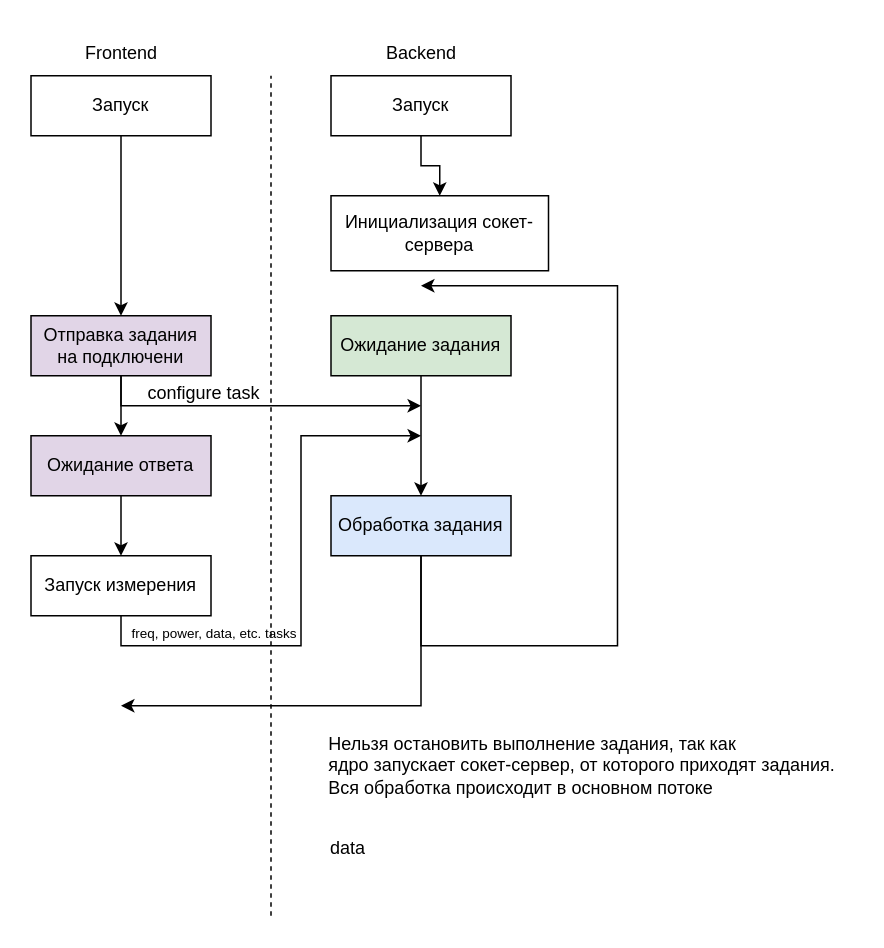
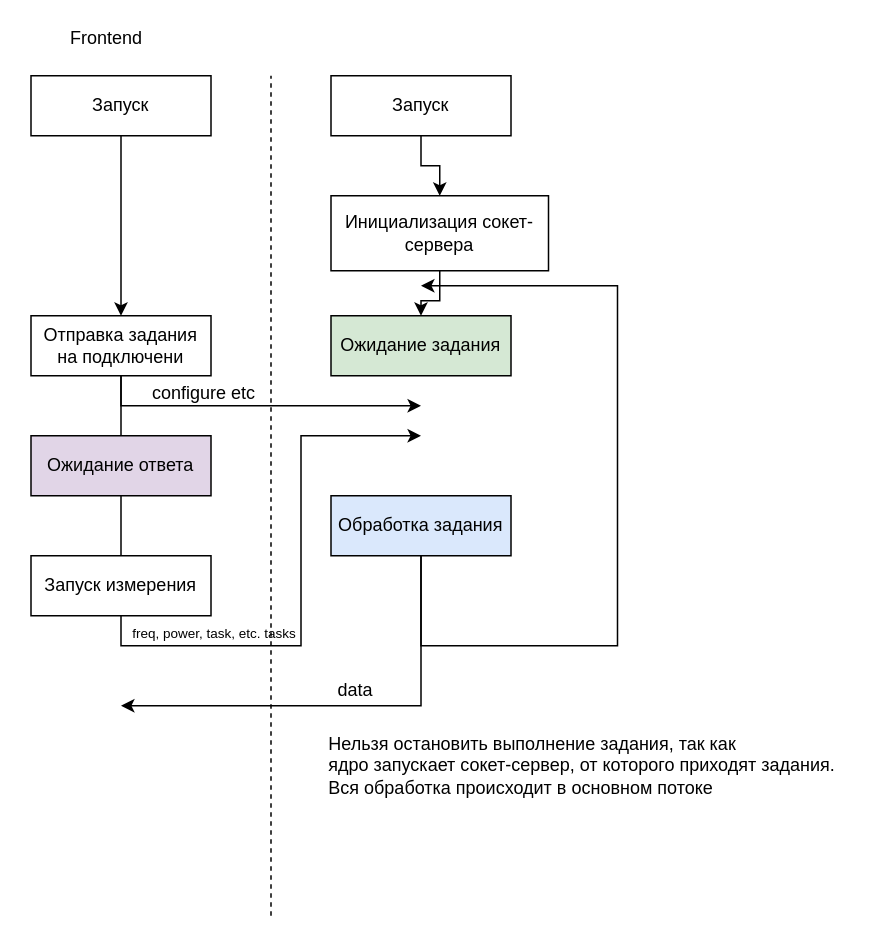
node "Frontend": moved (121, 53) -> (106, 38)
node "Backend": removed
edge "Инициализация сокет-сервера" -> "Ожидание задания": added
node "Отправка задания на подключени": fillcolor #e1d5e7 -> #ffffff
node "configure task": label "configure task" -> "configure etc"
edge "Отправка задания на подключени" -> "Ожидание ответа": arrowhead classic -> none
edge "Ожидание задания" -> "Обработка задания": removed
edge "Ожидание ответа" -> "Запуск измерения": arrowhead classic -> none
node "freq, power, data, etc. tasks": label "freq, power, data, etc. tasks" -> "freq, power, task, etc. tasks"
node "data": moved (347, 848) -> (355, 691)
